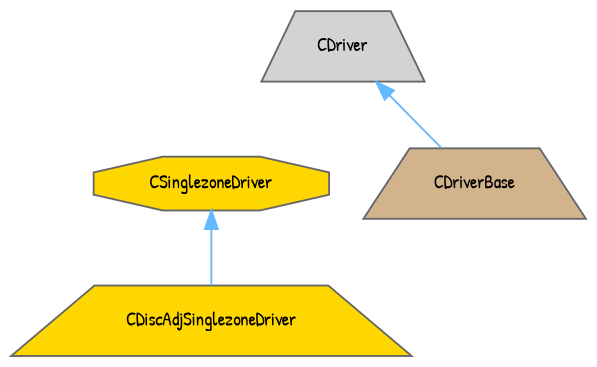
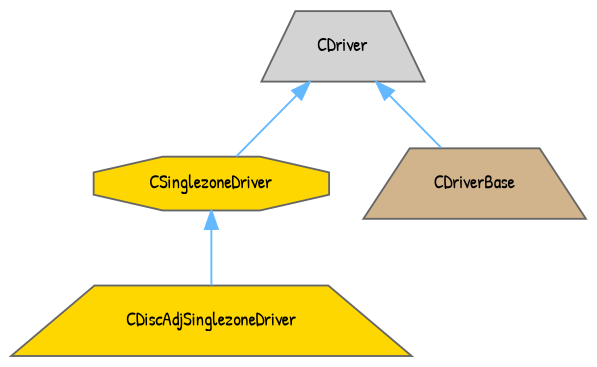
edge "CSinglezoneDriver" -> "CDriver": added
